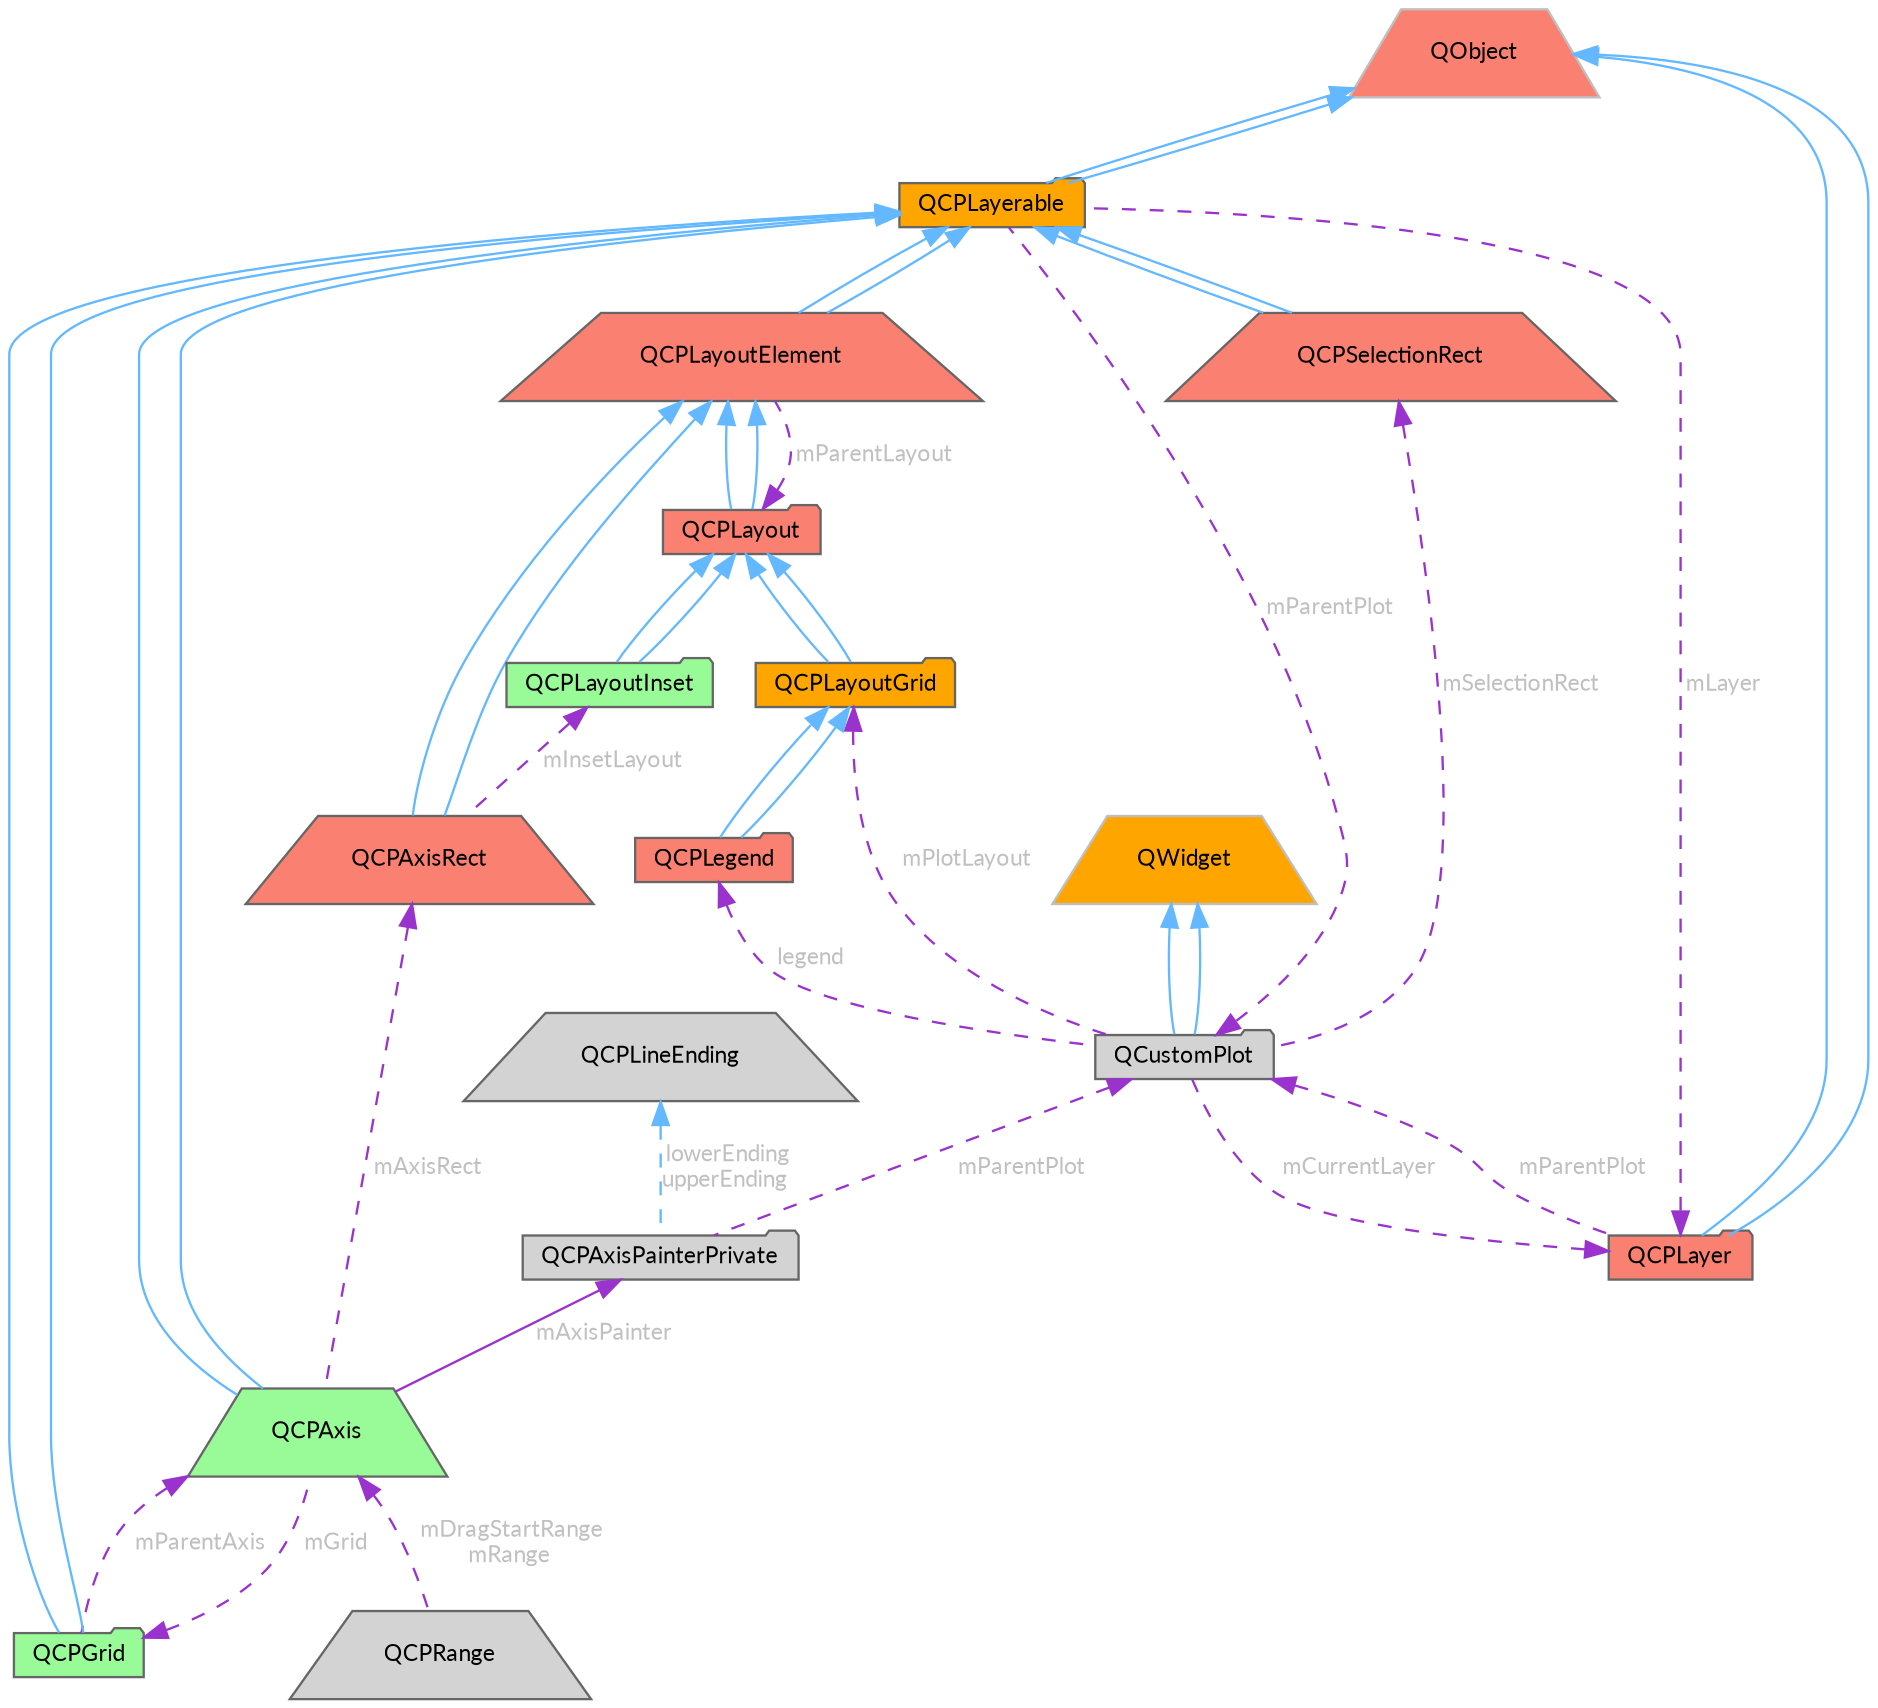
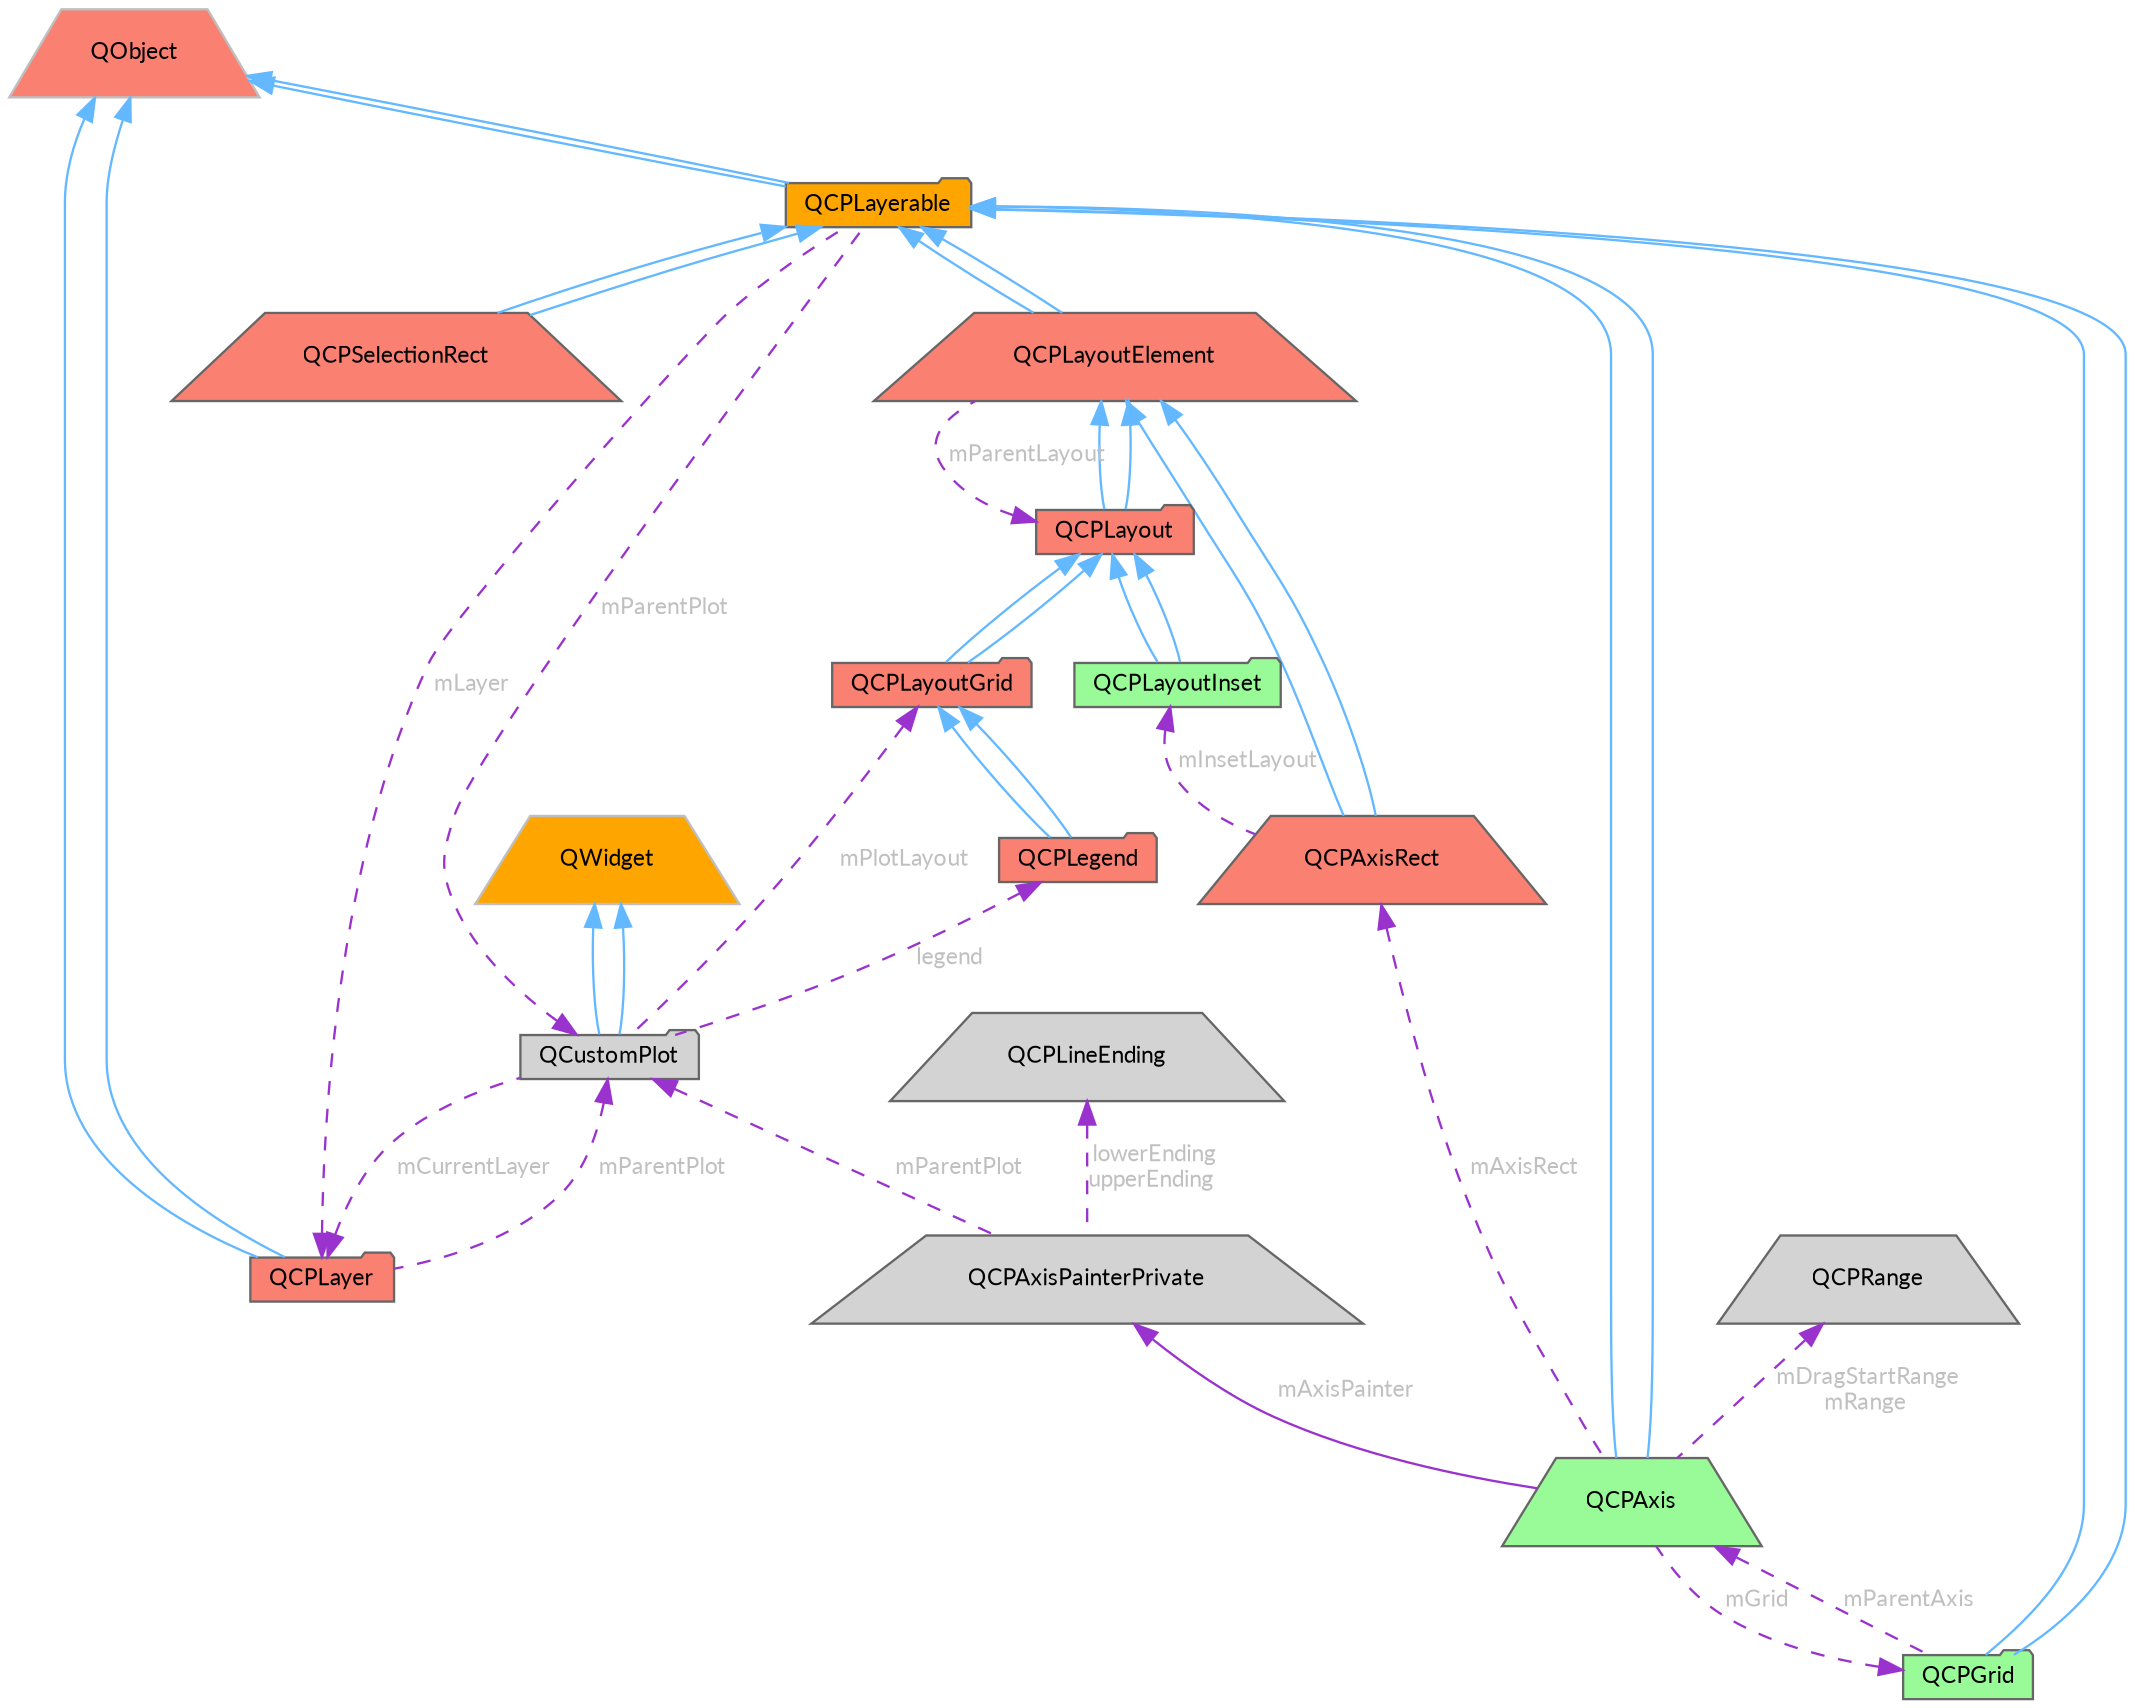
node "QCPLayoutGrid": fillcolor orange -> salmon
edge "QCustomPlot" -> "QCPSelectionRect": removed, label "mSelectionRect"
edge "QCPAxisPainterPrivate" -> "QCPLineEnding": color steelblue1 -> darkorchid3
node "QCPAxisPainterPrivate": shape folder -> trapezium
edge "QCPRange" -> "QCPAxis": reversed
